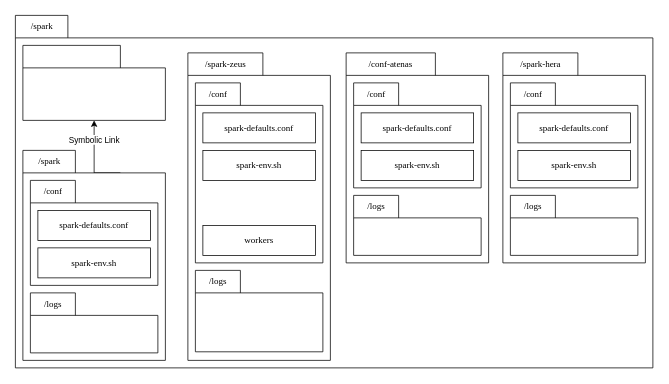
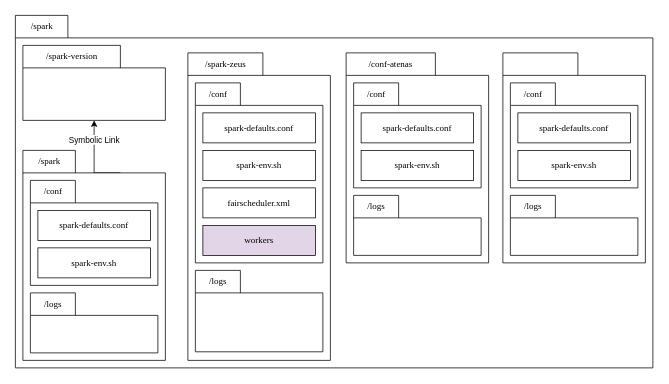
node "/spark-version": added
node "/spark-hera": removed
node "fairscheduler.xml": added
node "workers": fillcolor #ffffff -> #e1d5e7
